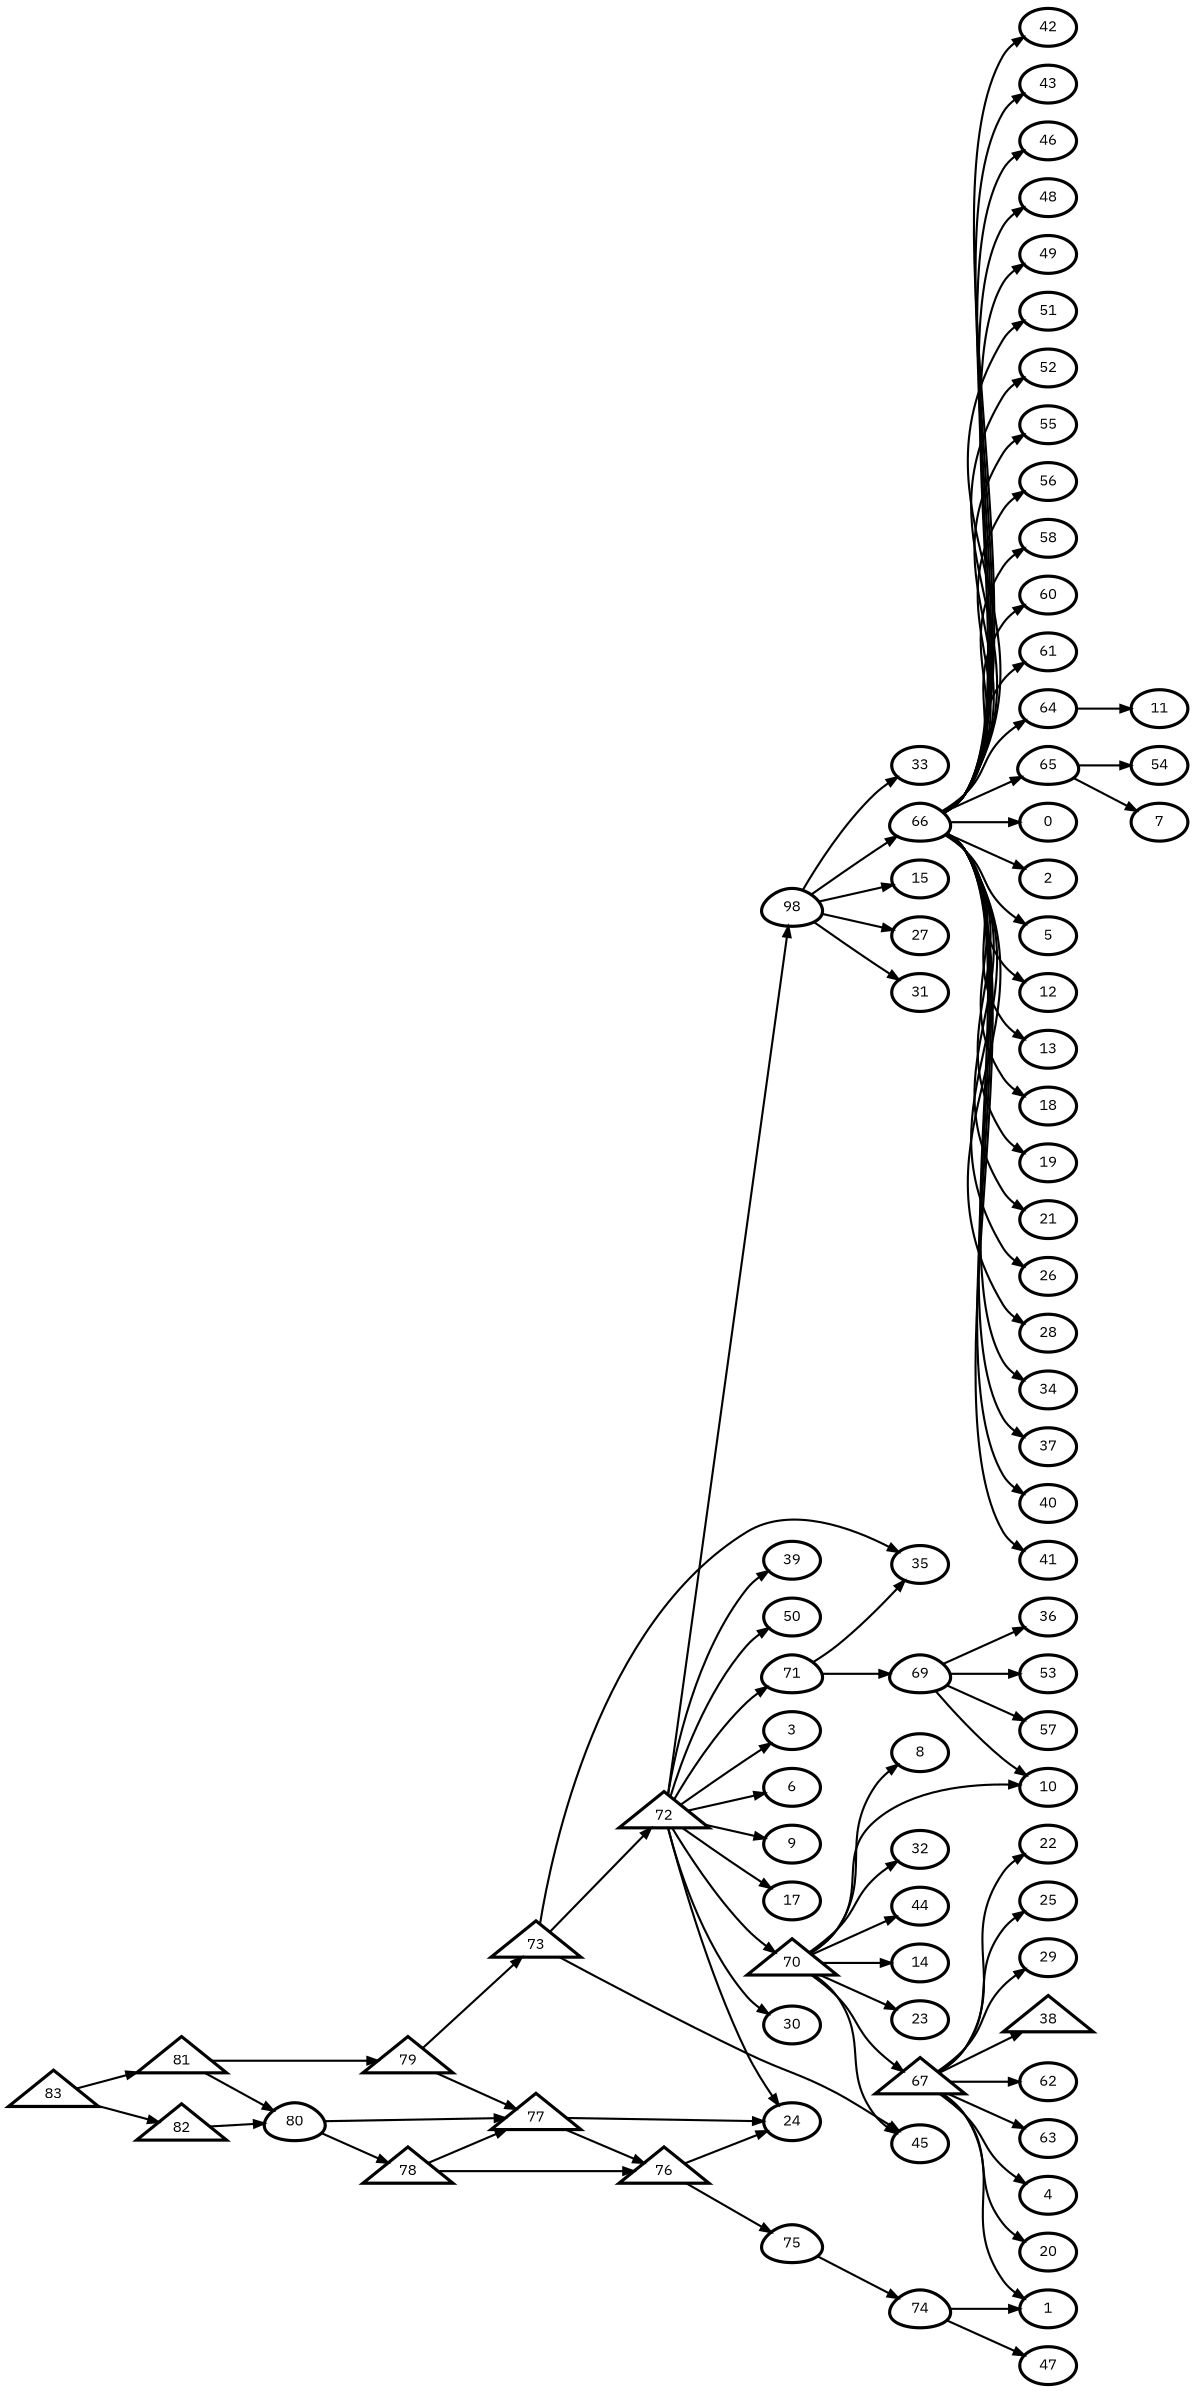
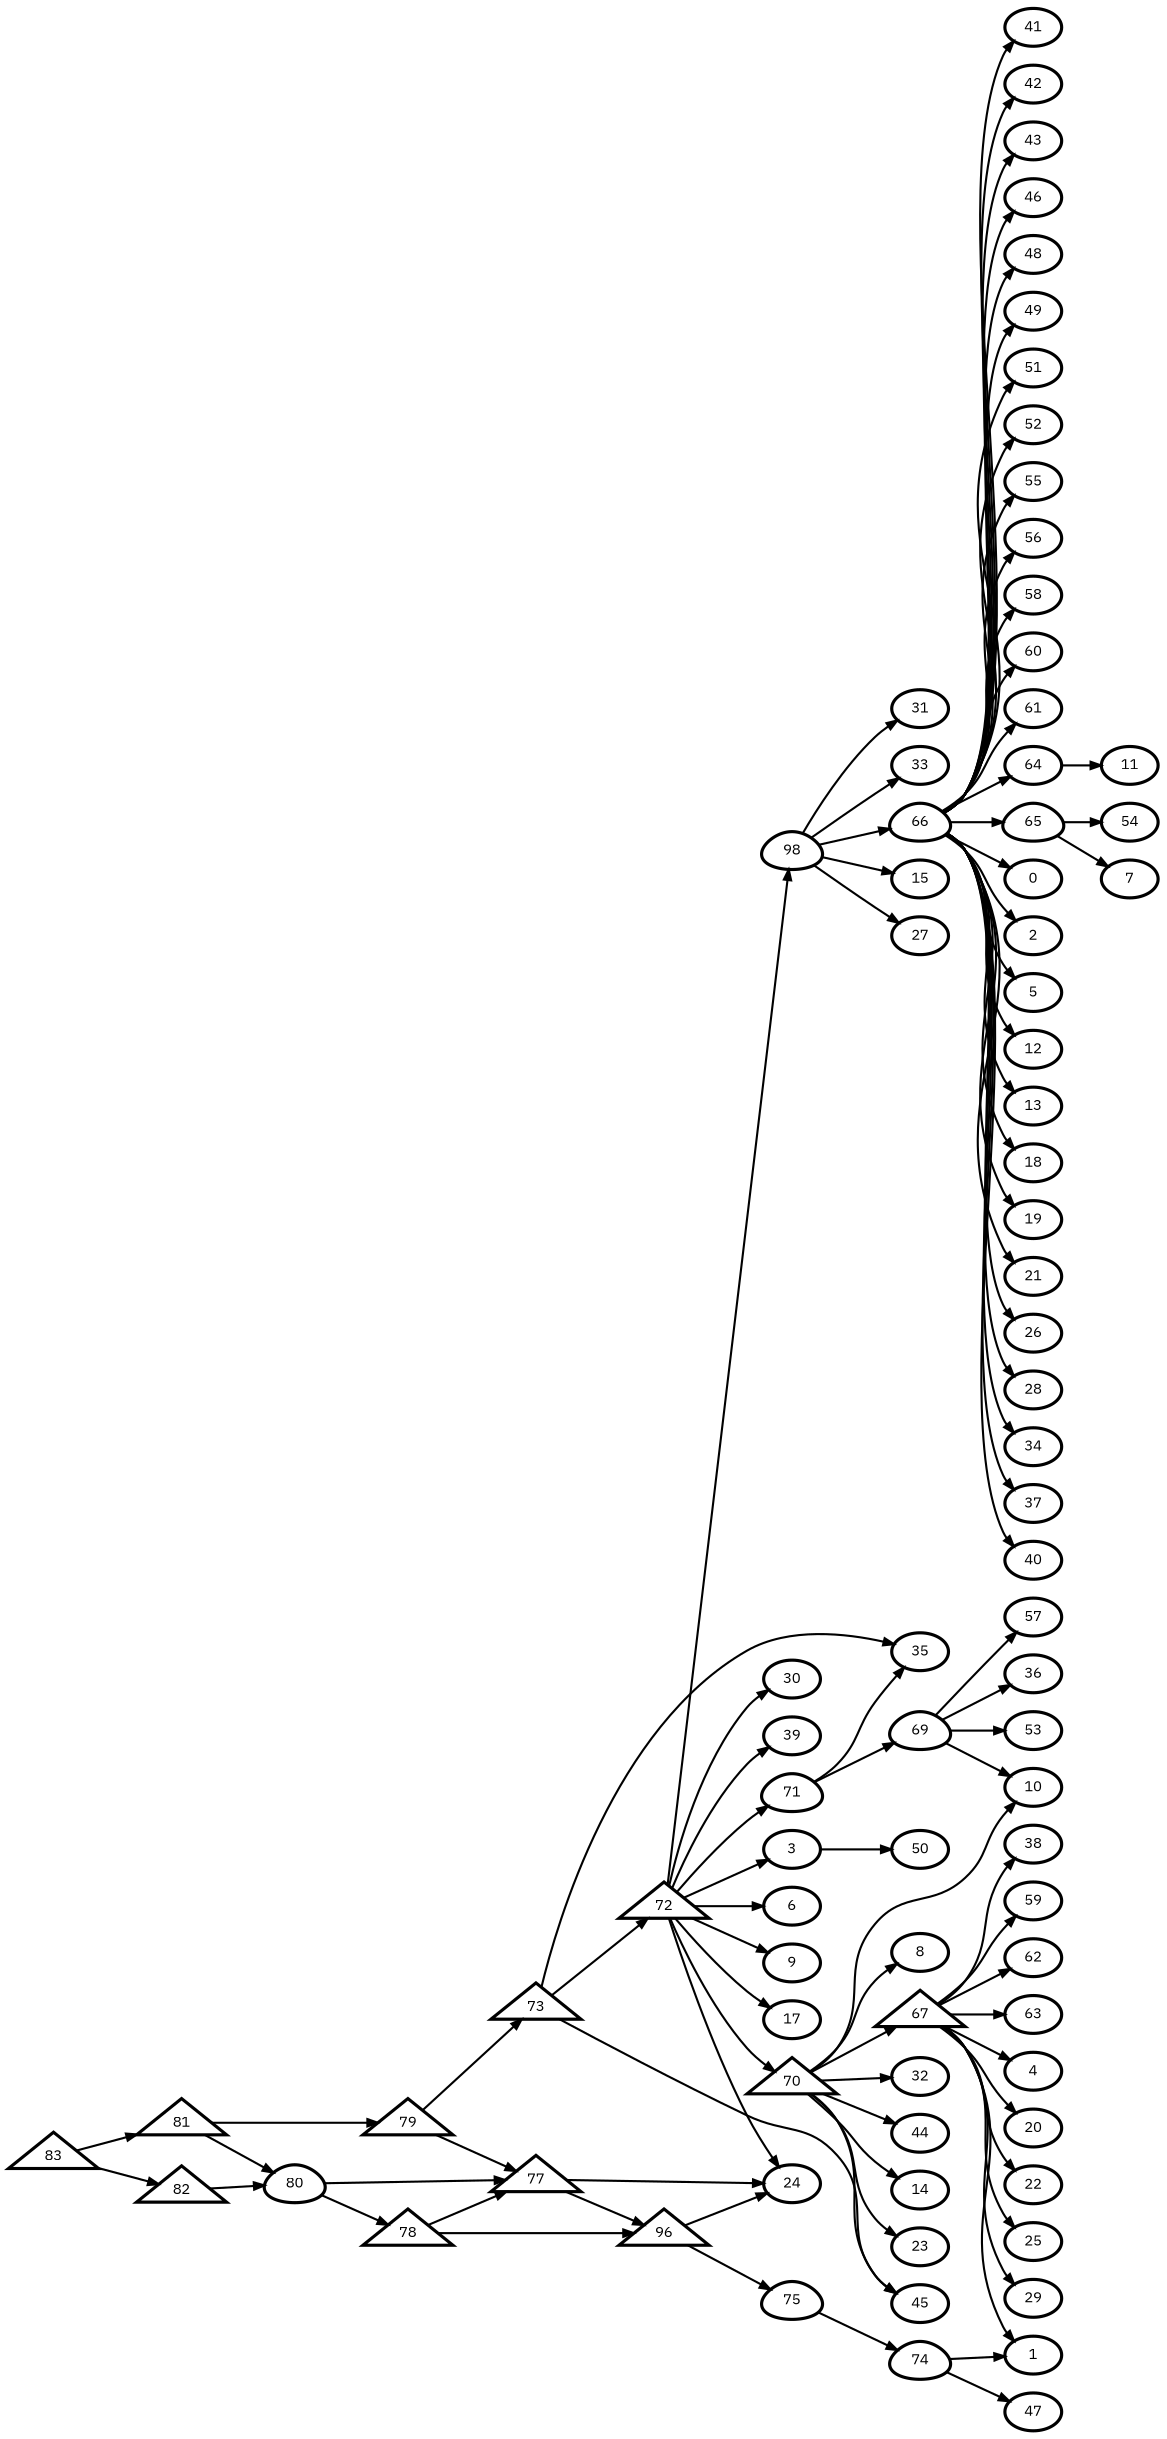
edge "72" -> "50": now "3" -> "50"
node "59": added
node "38": shape triangle -> ellipse
node "76": label "76" -> "96"
